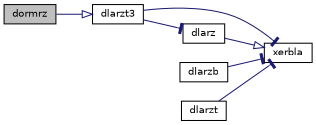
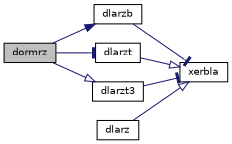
edge "dlarzt3" -> "dlarz": removed
edge "dormrz" -> "dlarzb": added
edge "dormrz" -> "dlarzt": added
edge "dlarzt" -> "xerbla": arrowhead tee -> onormal
